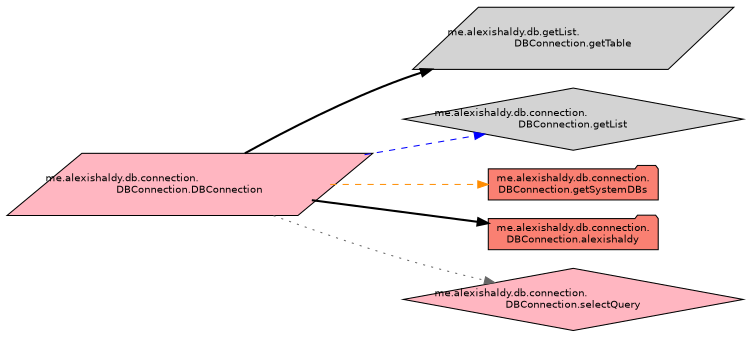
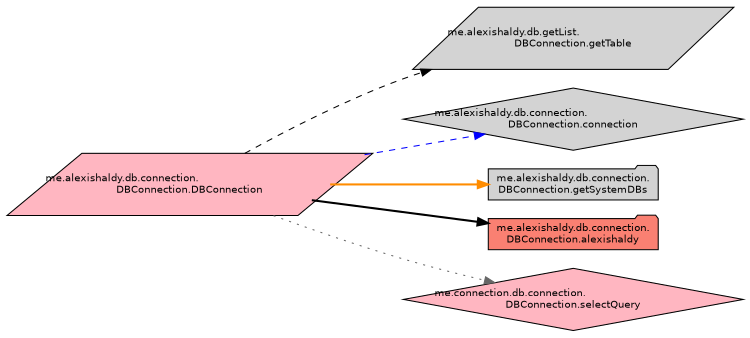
edge "me.alexishaldy.db.connection. DBConnection.DBConnection" -> "me.alexishaldy.db.getList. DBConnection.getTable": style bold -> dashed
node "me.alexishaldy.db.connection. DBConnection.getList": label "me.alexishaldy.db.connection. DBConnection.getList" -> "me.alexishaldy.db.connection. DBConnection.connection"
edge "me.alexishaldy.db.connection. DBConnection.DBConnection" -> "me.alexishaldy.db.connection. DBConnection.getSystemDBs": style dashed -> bold
node "me.alexishaldy.db.connection. DBConnection.getSystemDBs": fillcolor salmon -> lightgrey
node "me.alexishaldy.db.connection. DBConnection.selectQuery": label "me.alexishaldy.db.connection. DBConnection.selectQuery" -> "me.connection.db.connection. DBConnection.selectQuery"
